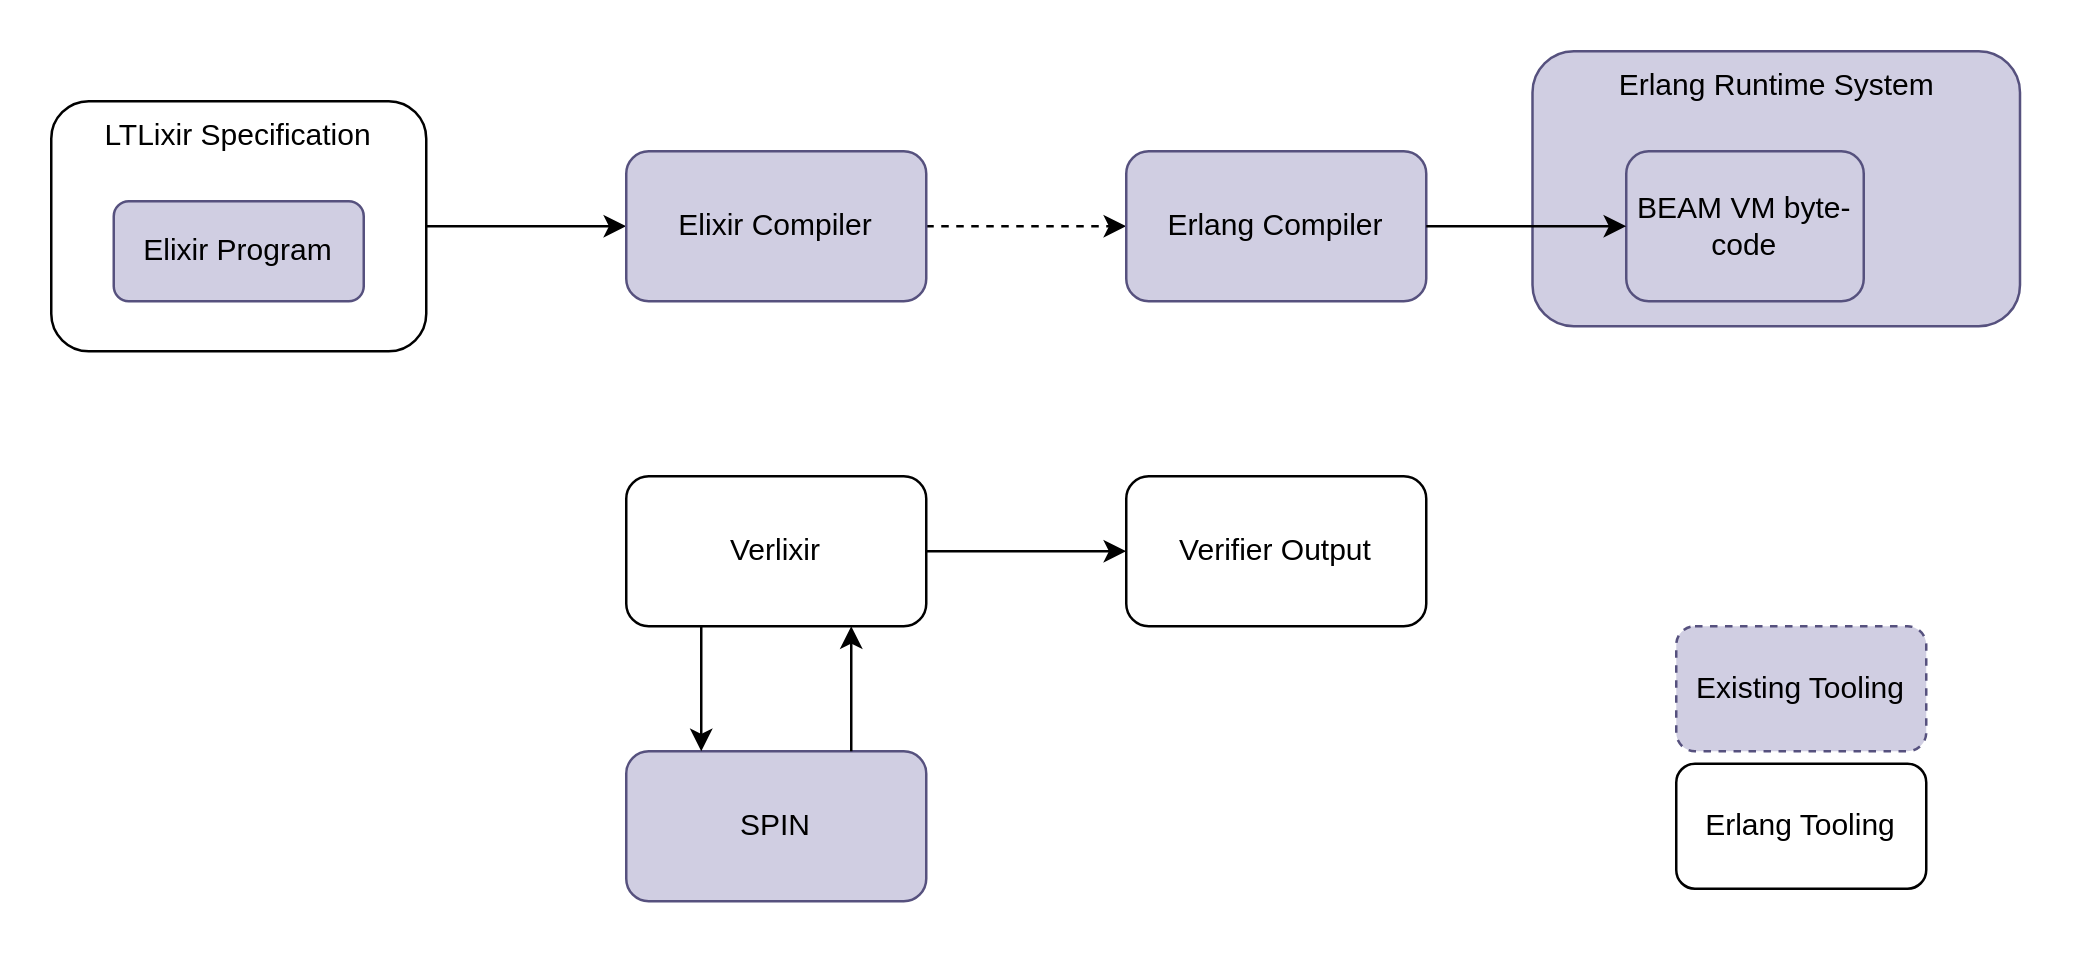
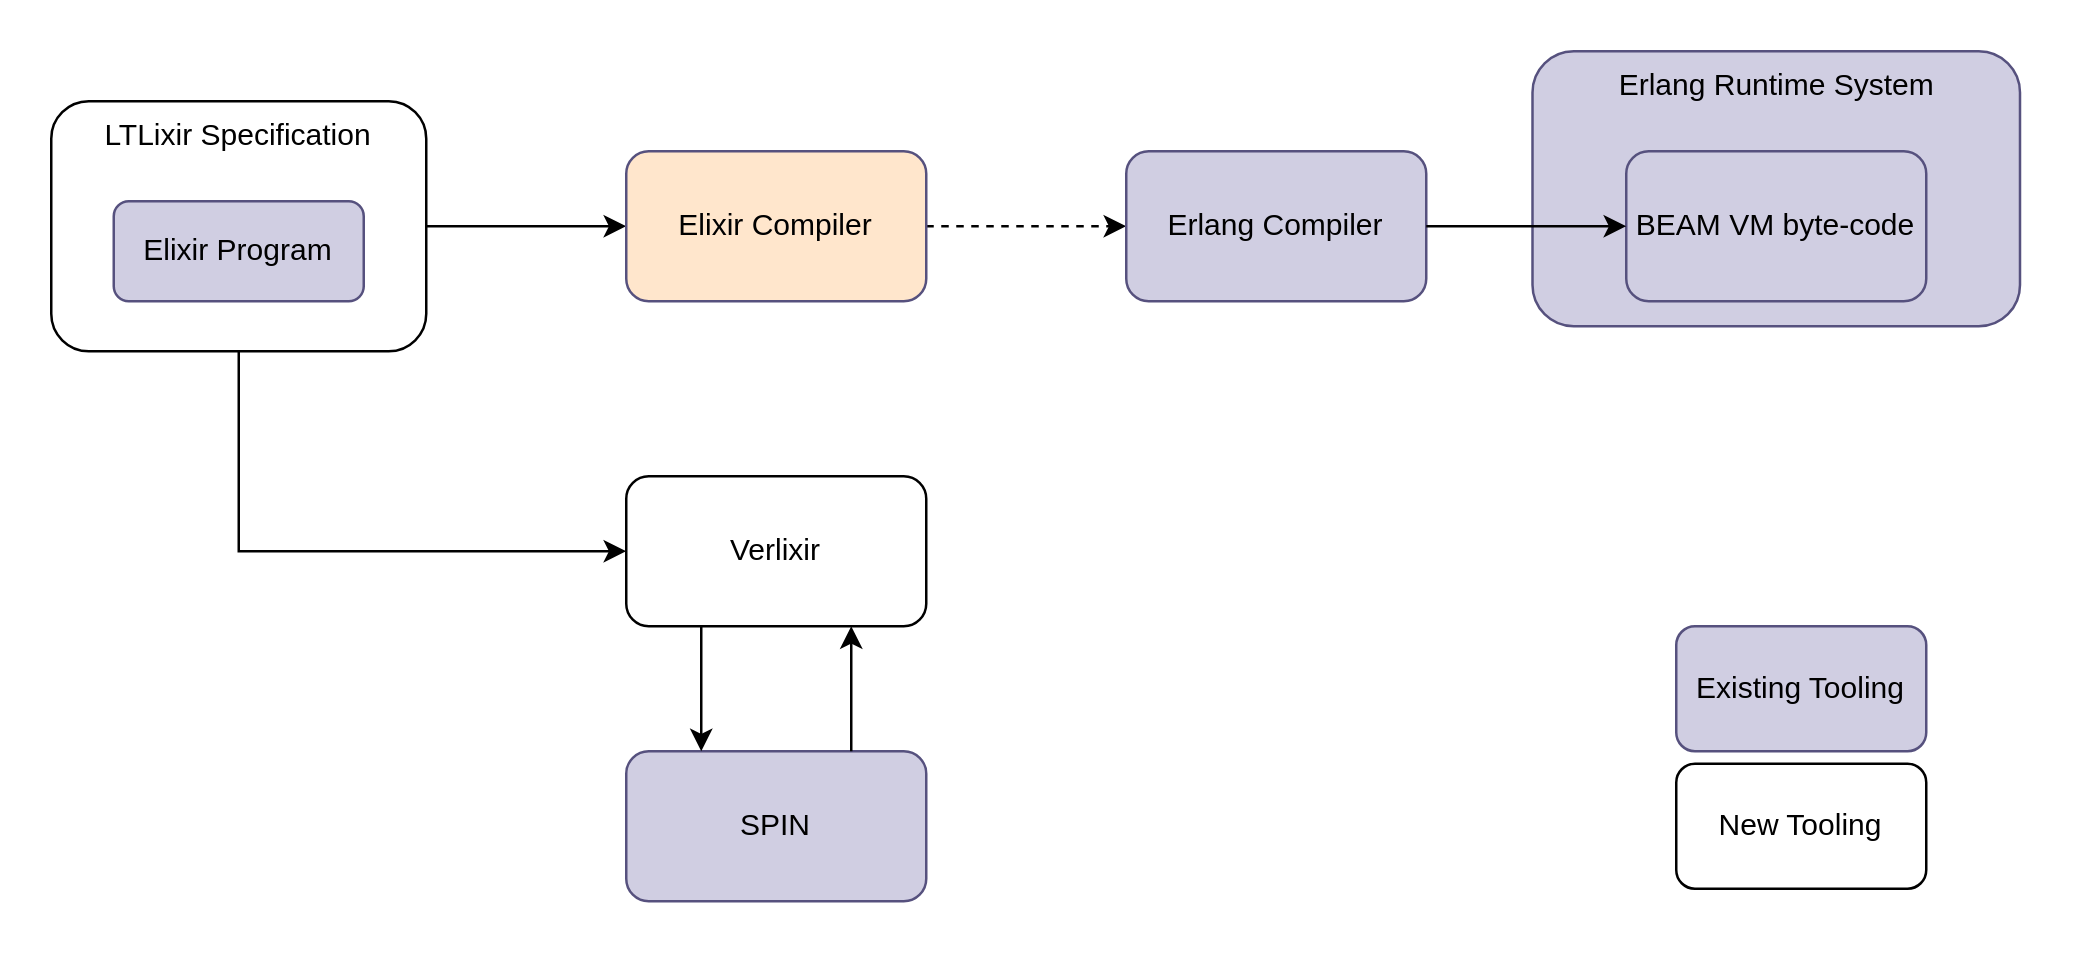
node "Elixir Compiler": fillcolor #d0cee2 -> #ffe6cc
node "BEAM VM byte-code": size 238x150 -> 300x150
edge "LTLixir Specification" -> "Verlixir": added
edge "Verlixir" -> "Verifier Output": removed
node "Verifier Output": removed
node "Existing Tooling": style dashed -> solid
node "Erlang Tooling": label "Erlang Tooling" -> "New Tooling"
